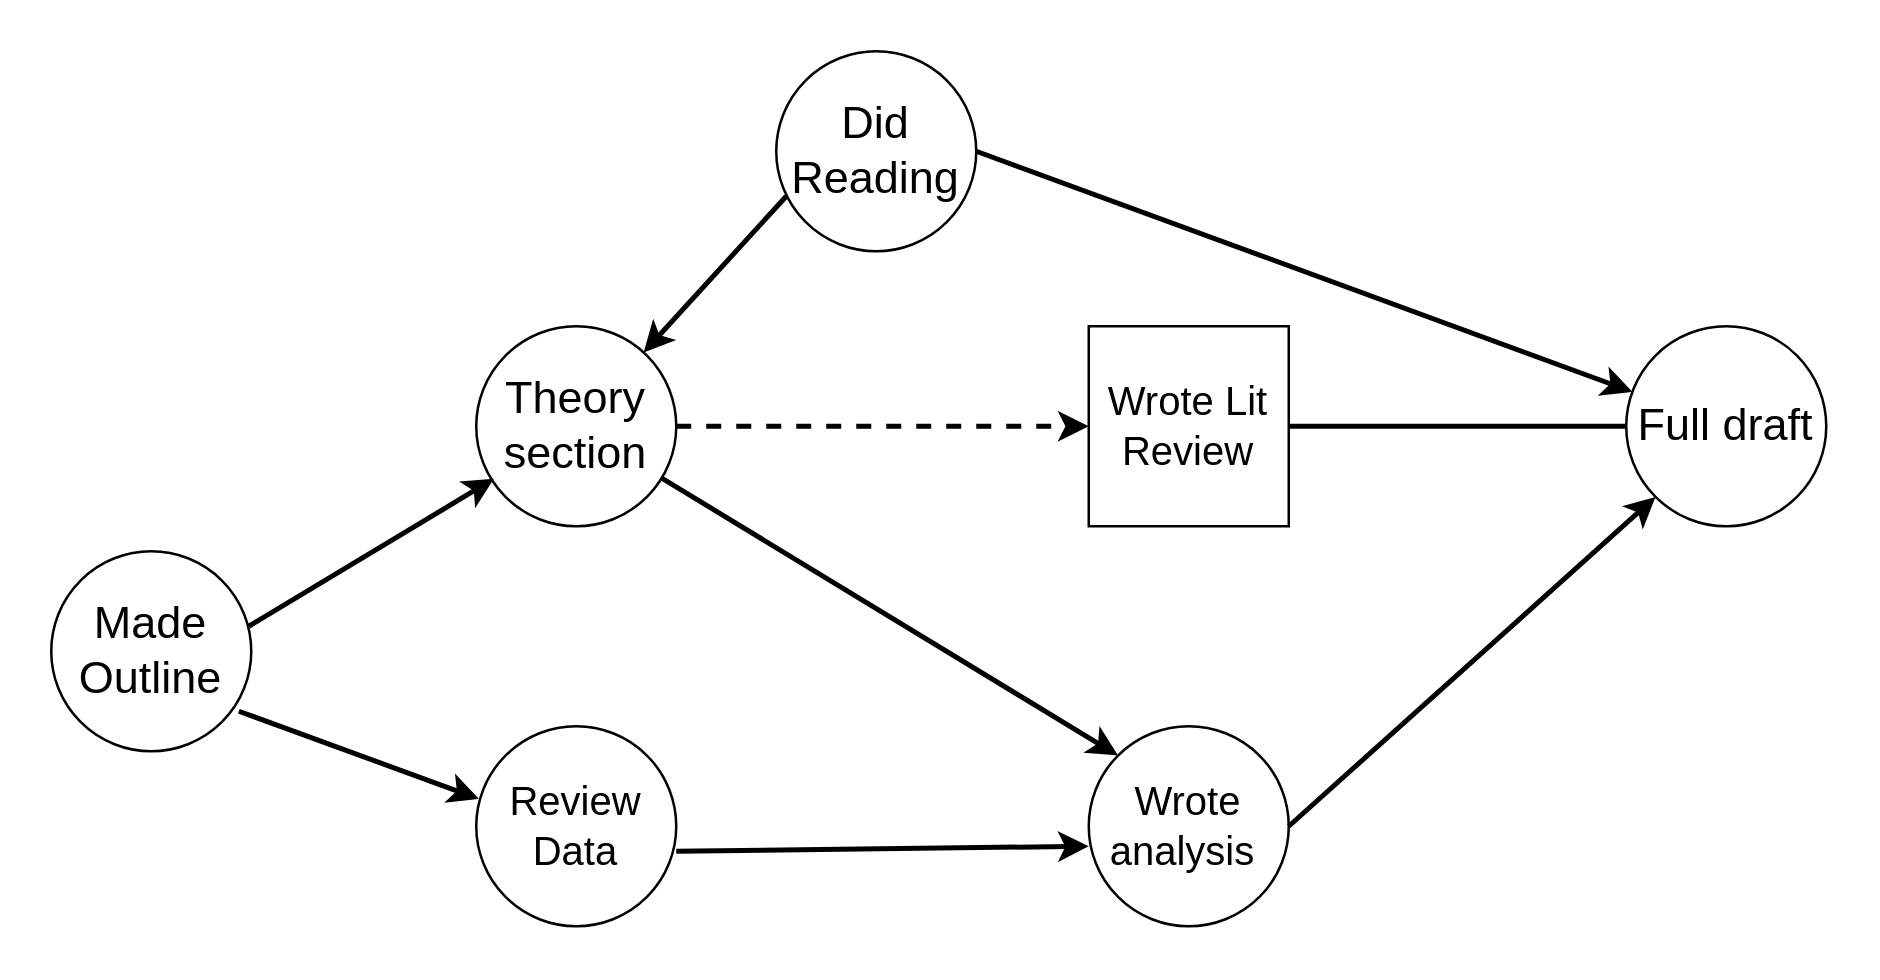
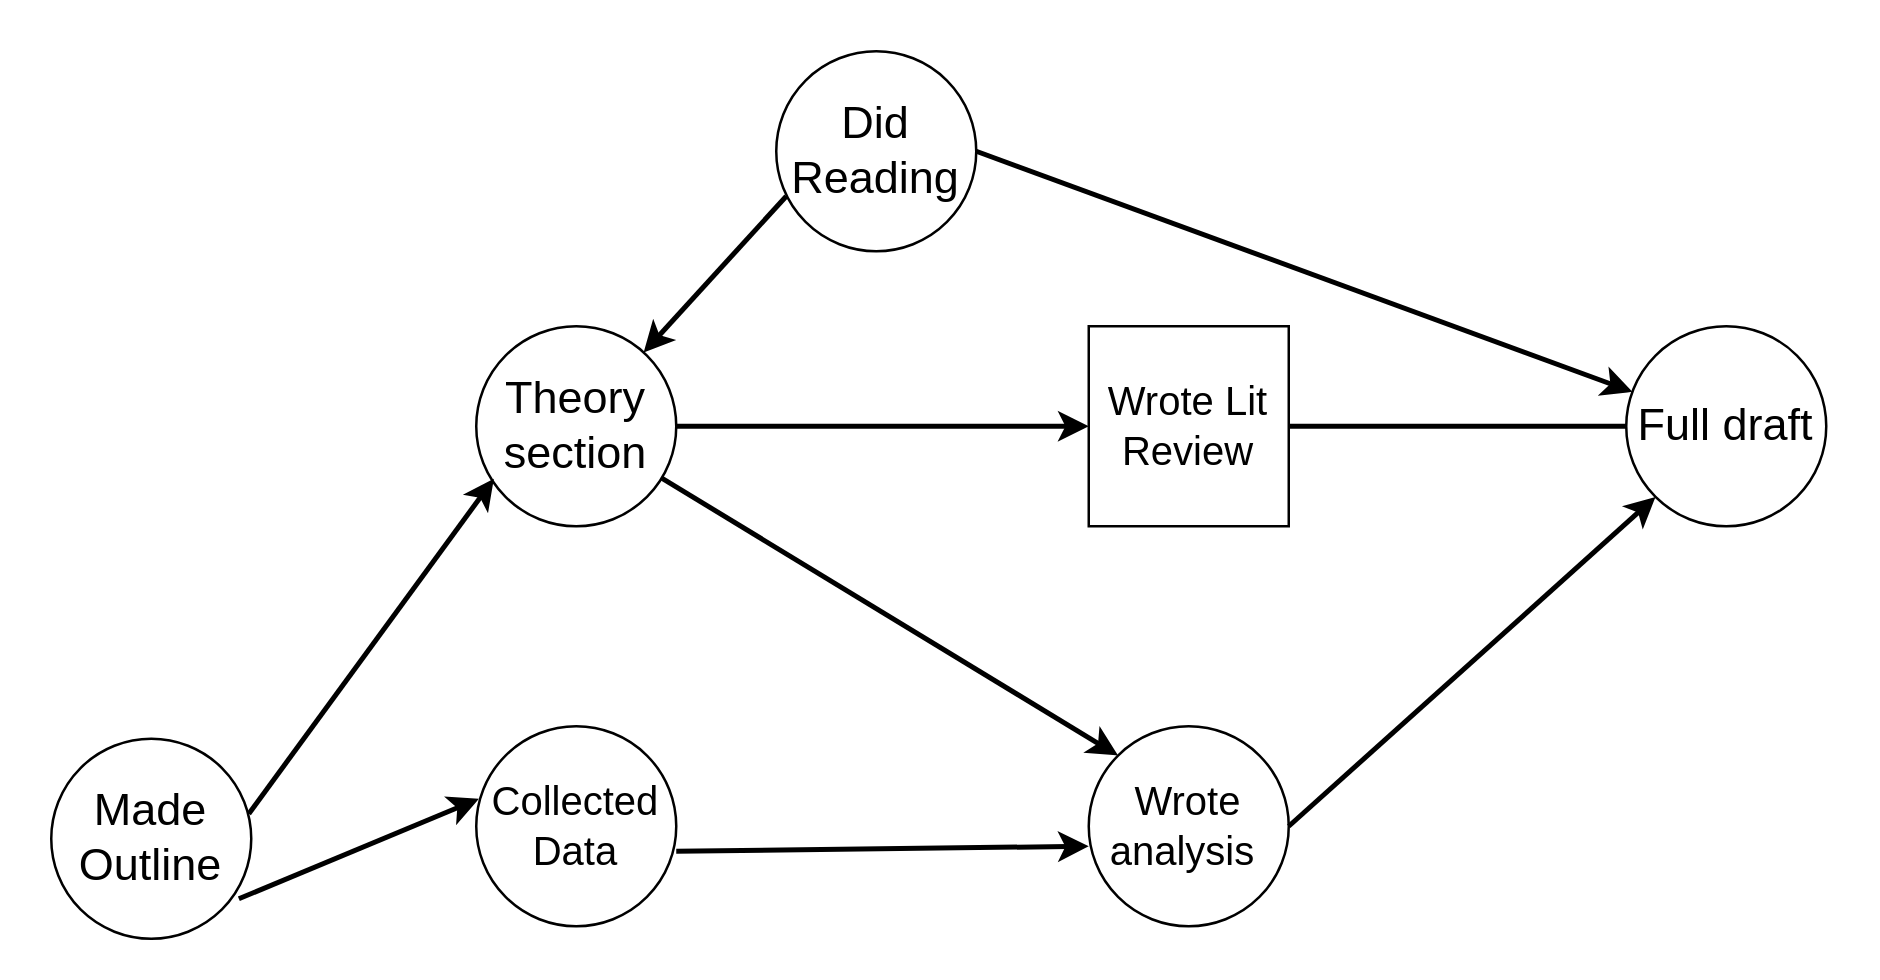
edge "Theory section" -> "Wrote Lit Review": style dashed -> solid
node "Made Outline": moved (151, 651) -> (151, 839)
node "Review Data": label "Review Data" -> "Collected Data"
